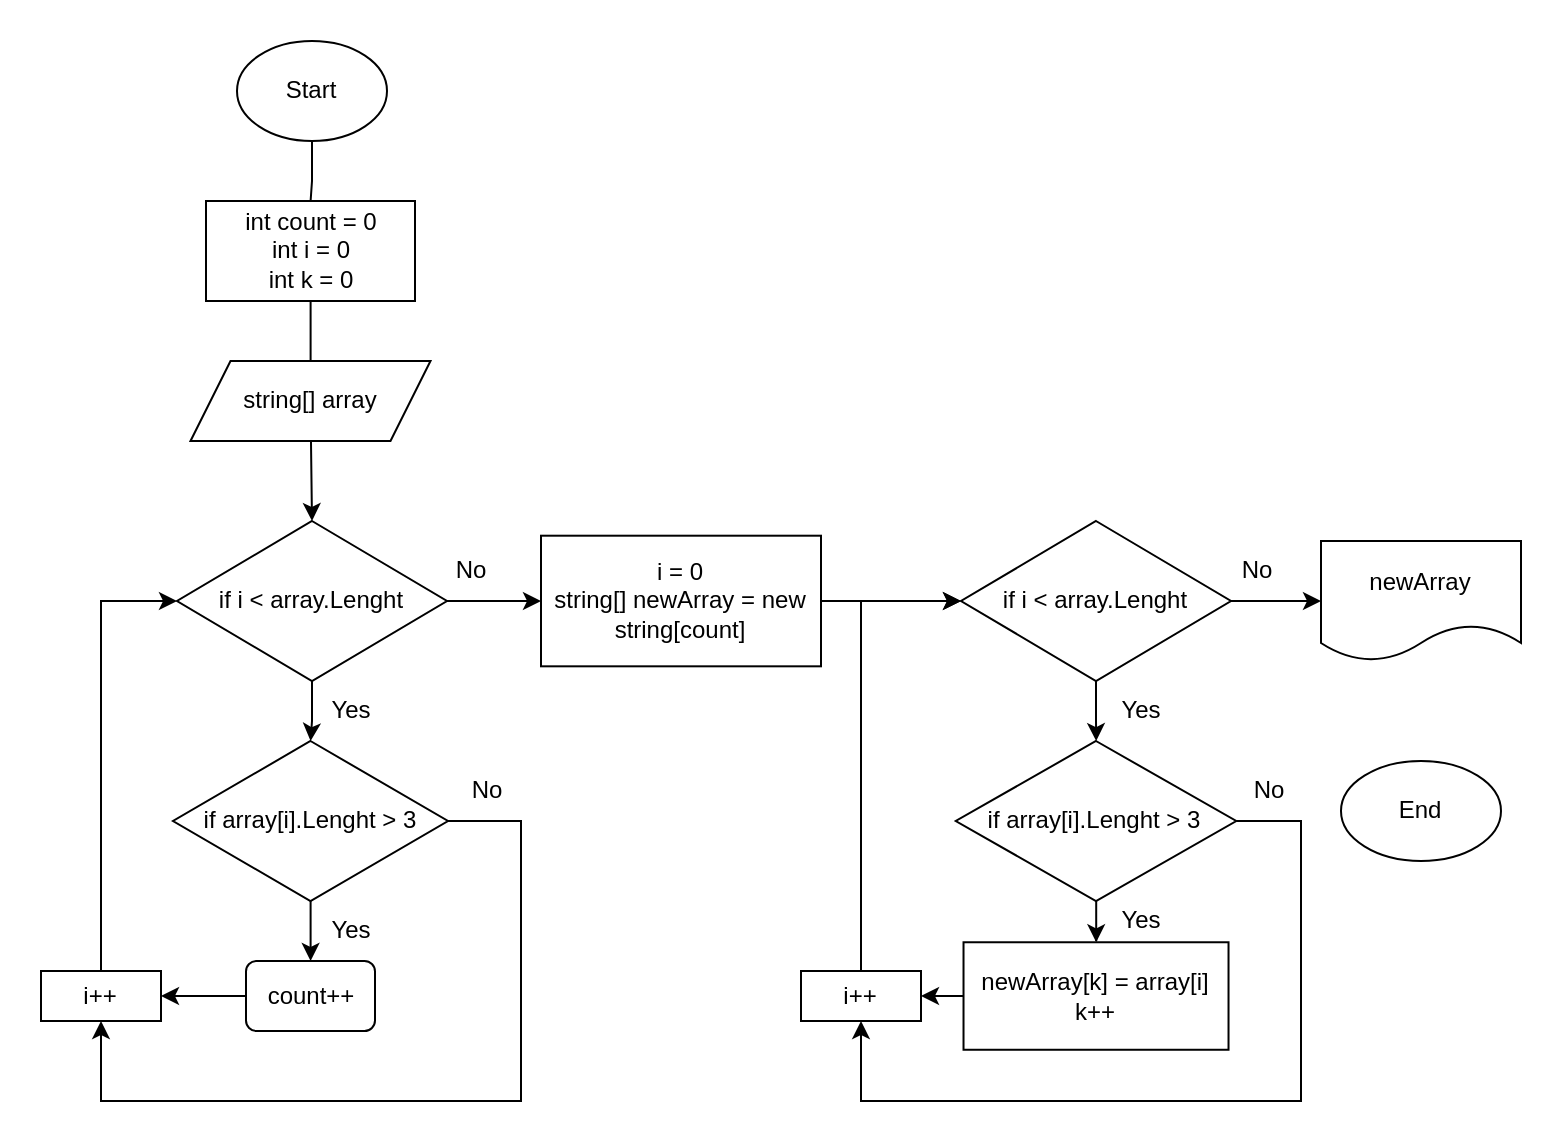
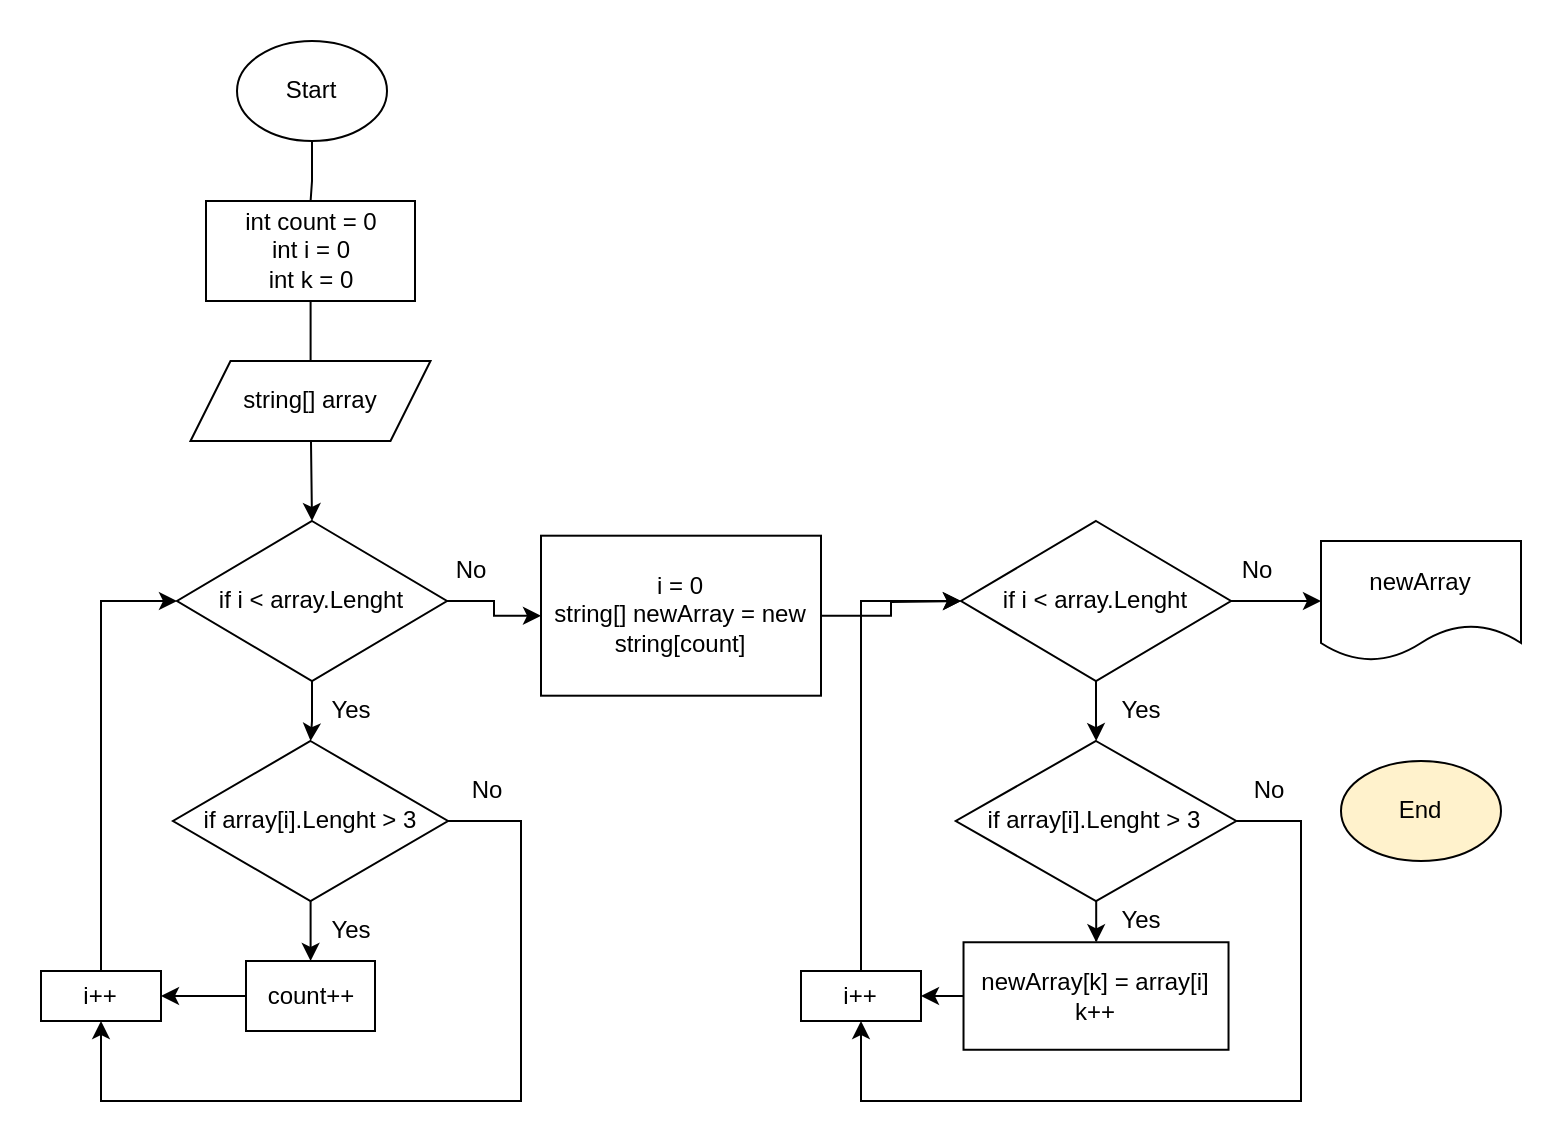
node "i = 0 string[] newArray = new string[count]": size 280x131 -> 280x160
node "End": fillcolor #ffffff -> #fff2cc
node "count++": shape rounded rectangle -> rectangle
